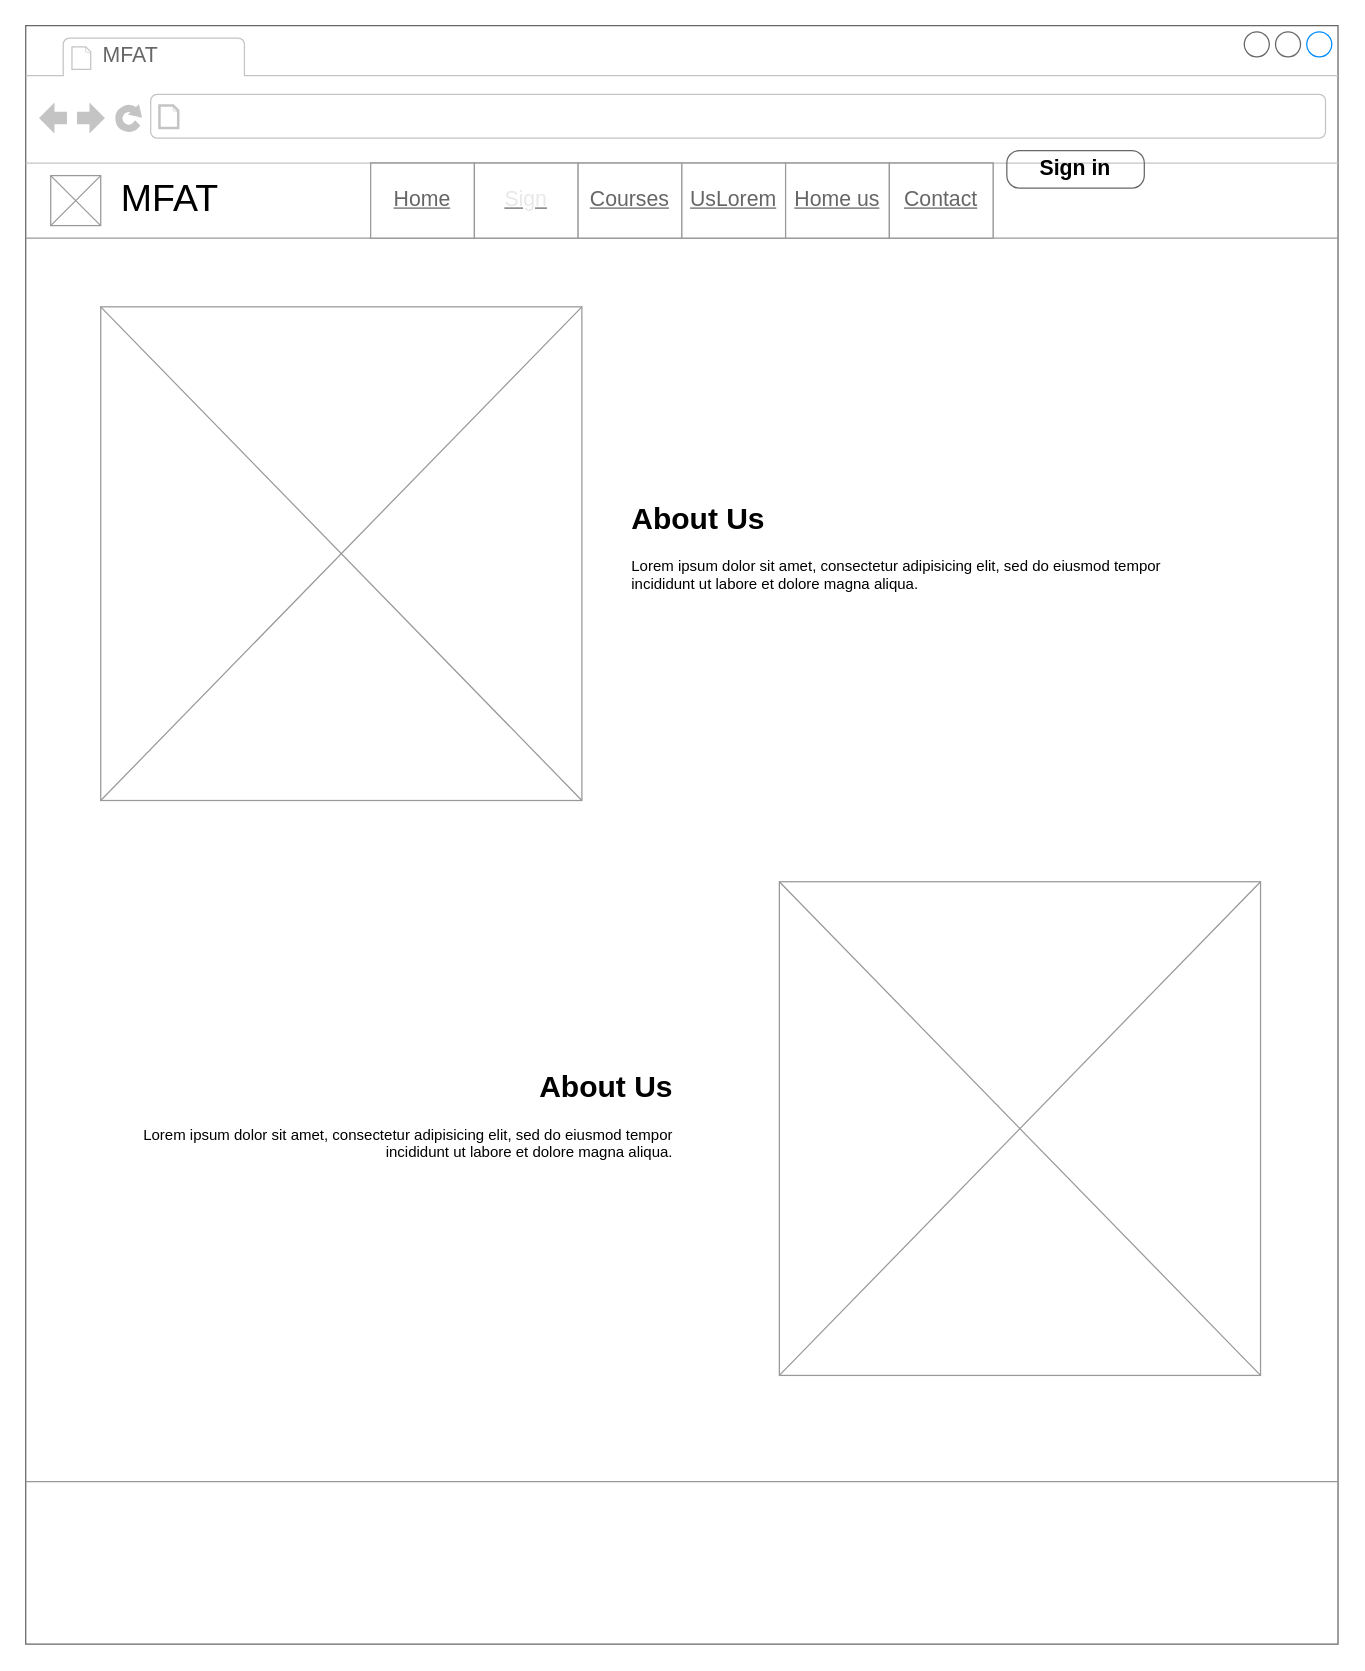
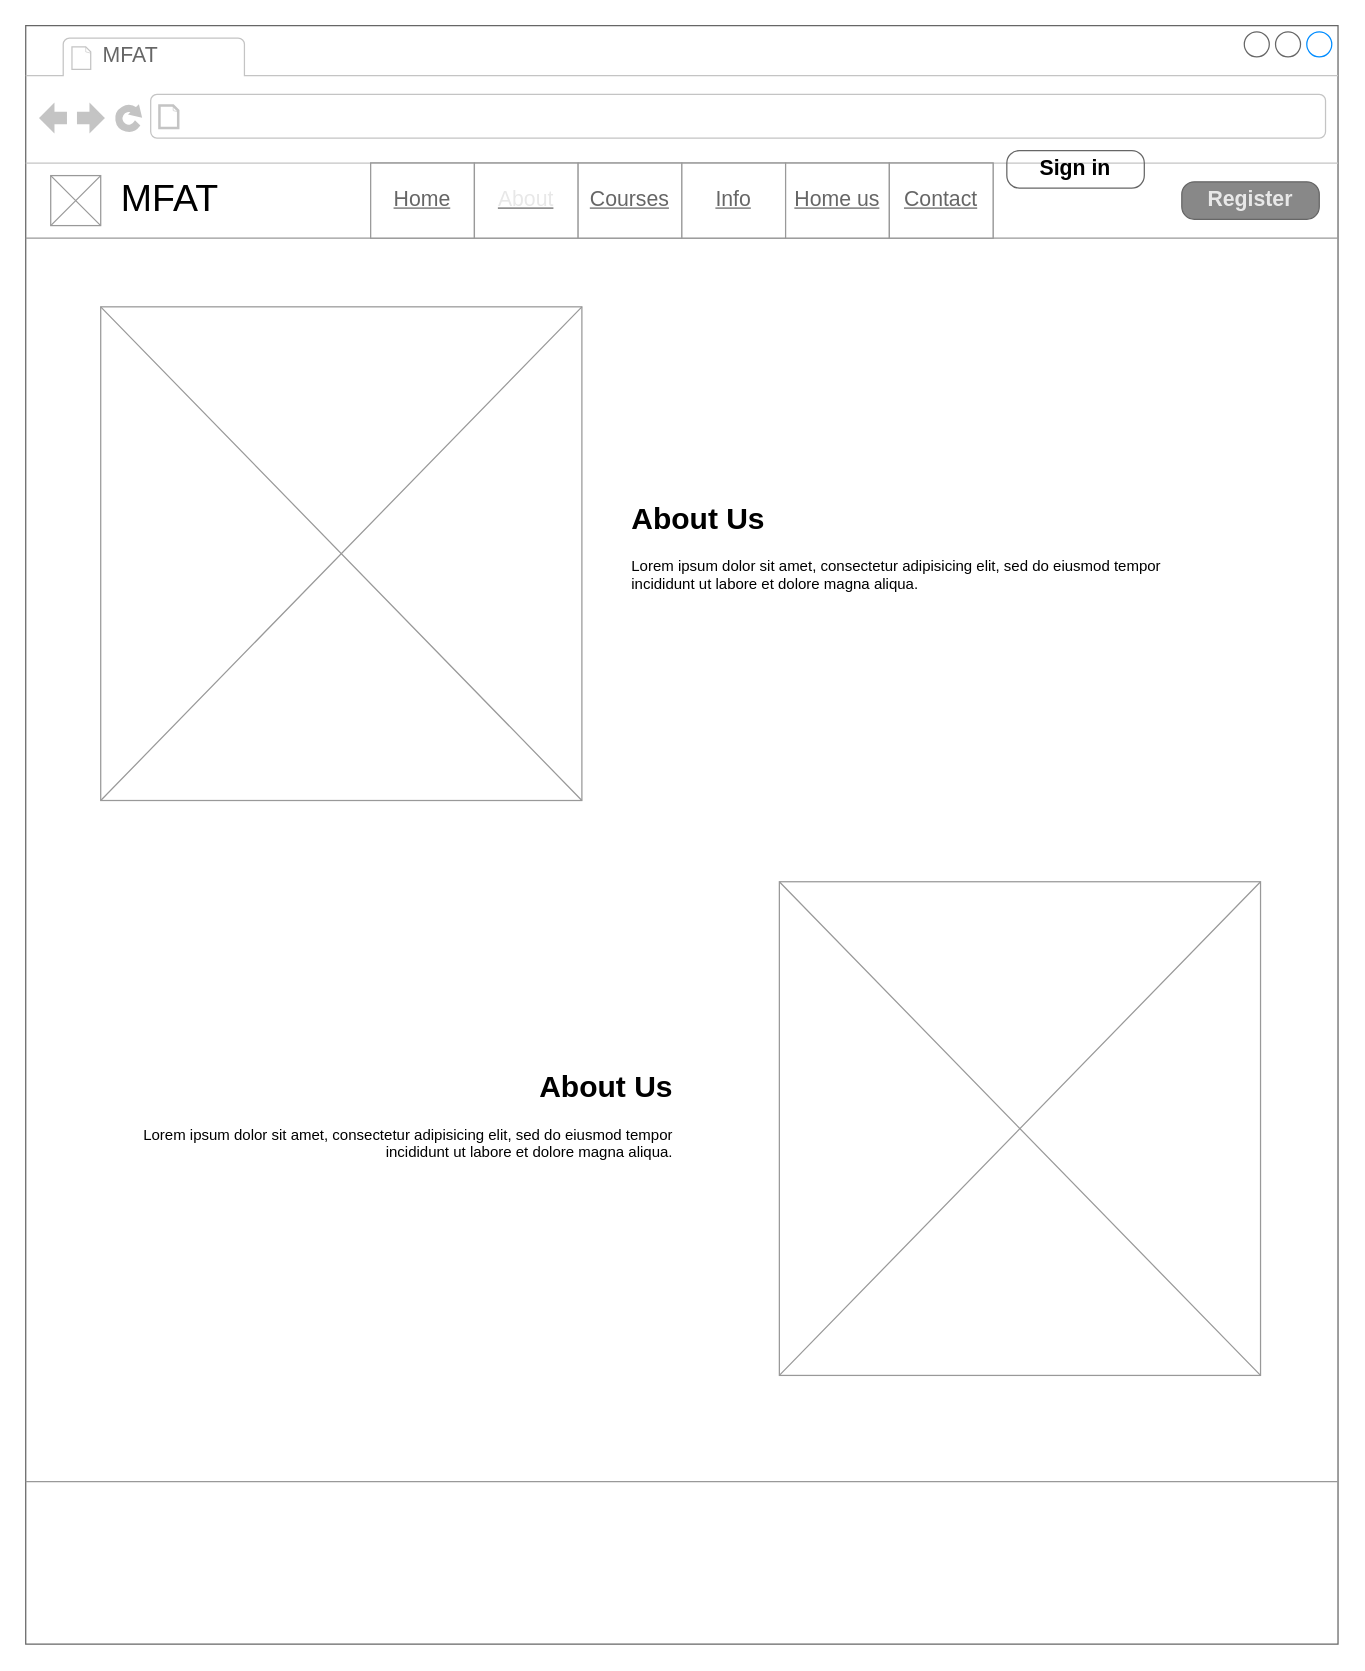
node "Sign": label "Sign" -> "About"
node "UsLorem": label "UsLorem" -> "Info"
node "Register": added
